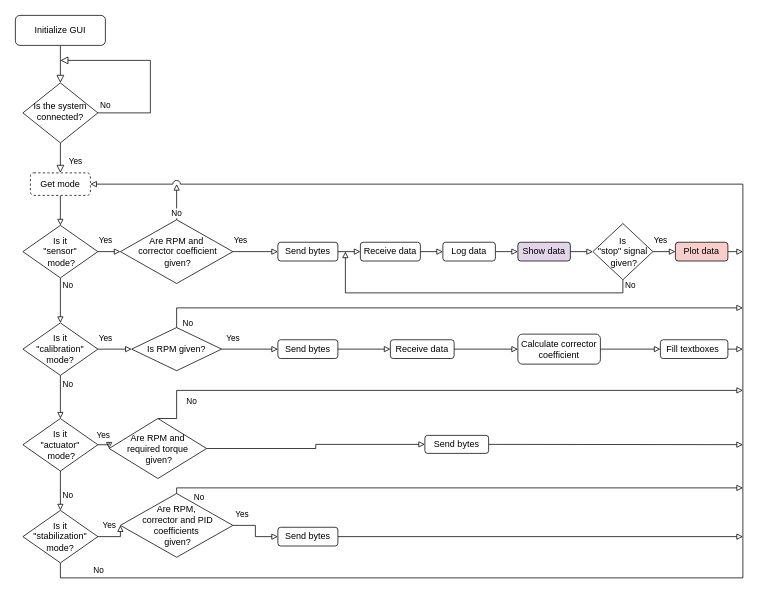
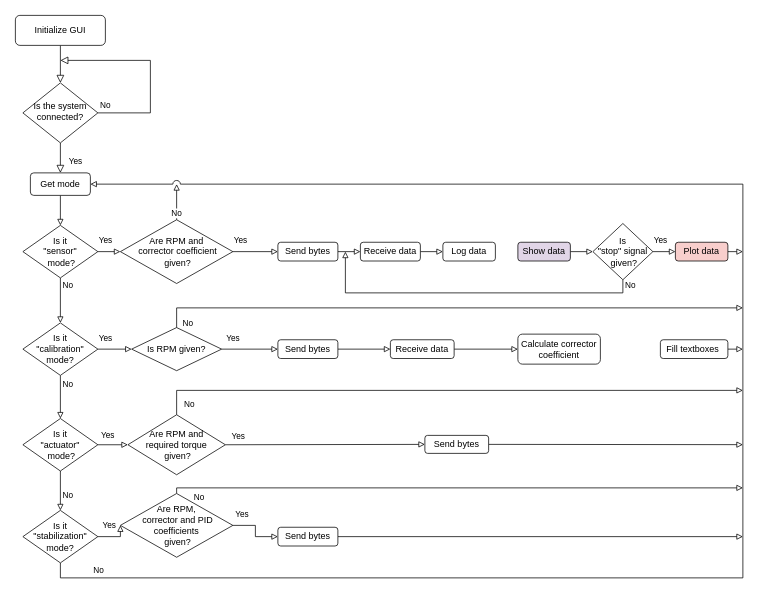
node "Get mode": style dashed -> solid
edge "Log data" -> "Show data": removed
edge "Calculate corrector coefficient" -> "Fill textboxes": removed
node "Are RPM and required torque given?": moved (158, 449) -> (177, 445)
